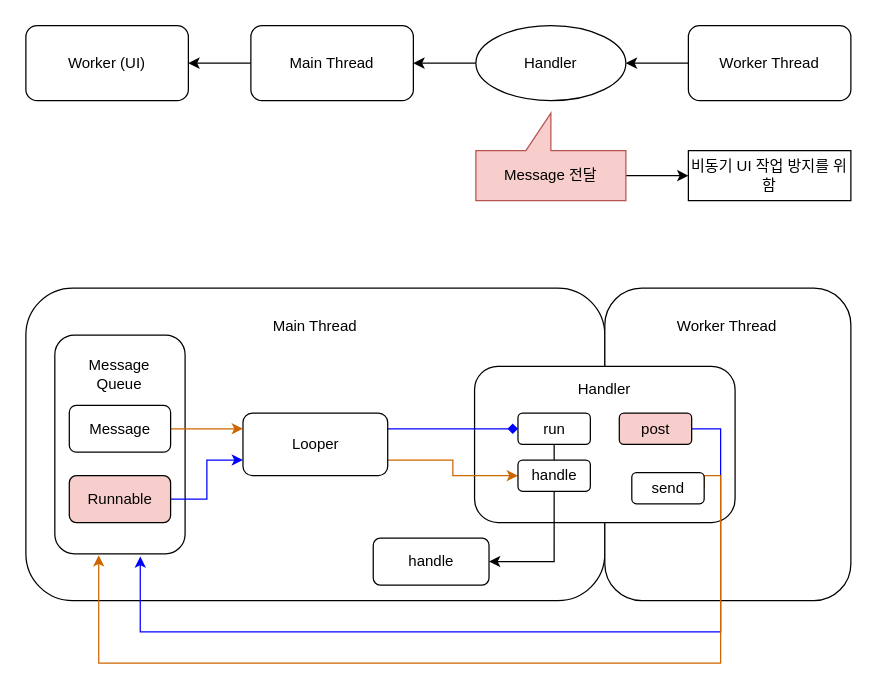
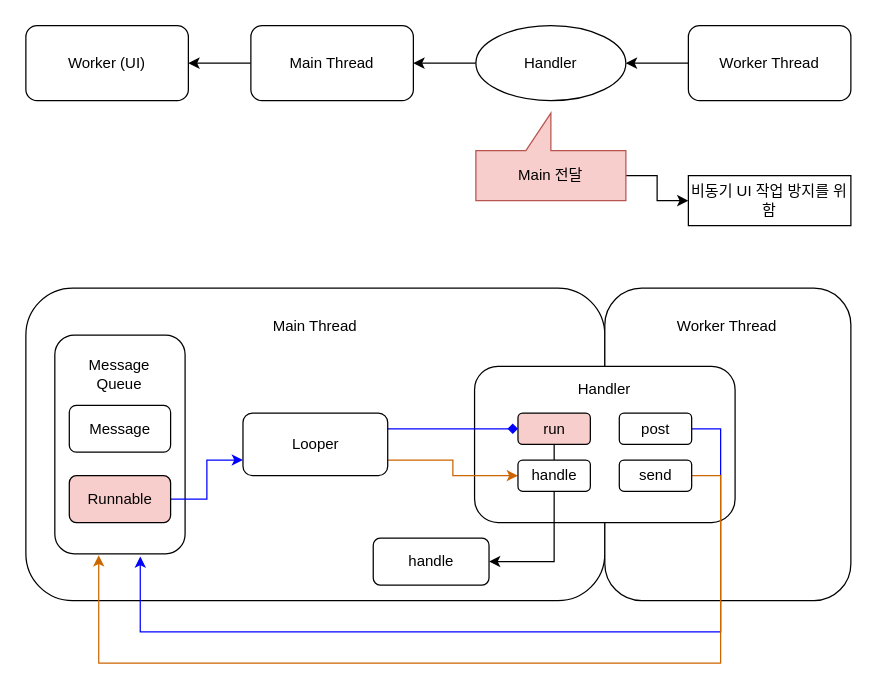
node "Message 전달": label "Message 전달" -> "Main 전달"
node "비동기 UI 작업 방지를 위함": moved (769, 176) -> (769, 201)
edge "Message" -> "Looper": removed
node "run": fillcolor #ffffff -> #f8cecc
node "post": fillcolor #f8cecc -> #ffffff
node "send": moved (668, 488) -> (655, 476)
